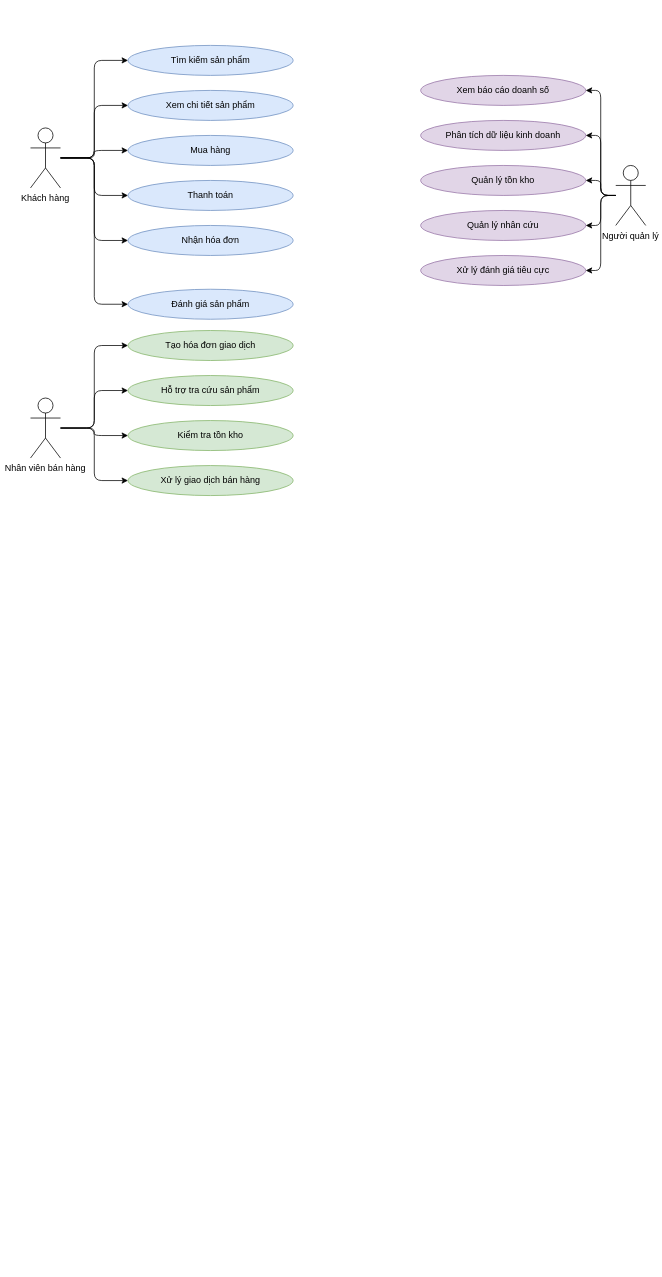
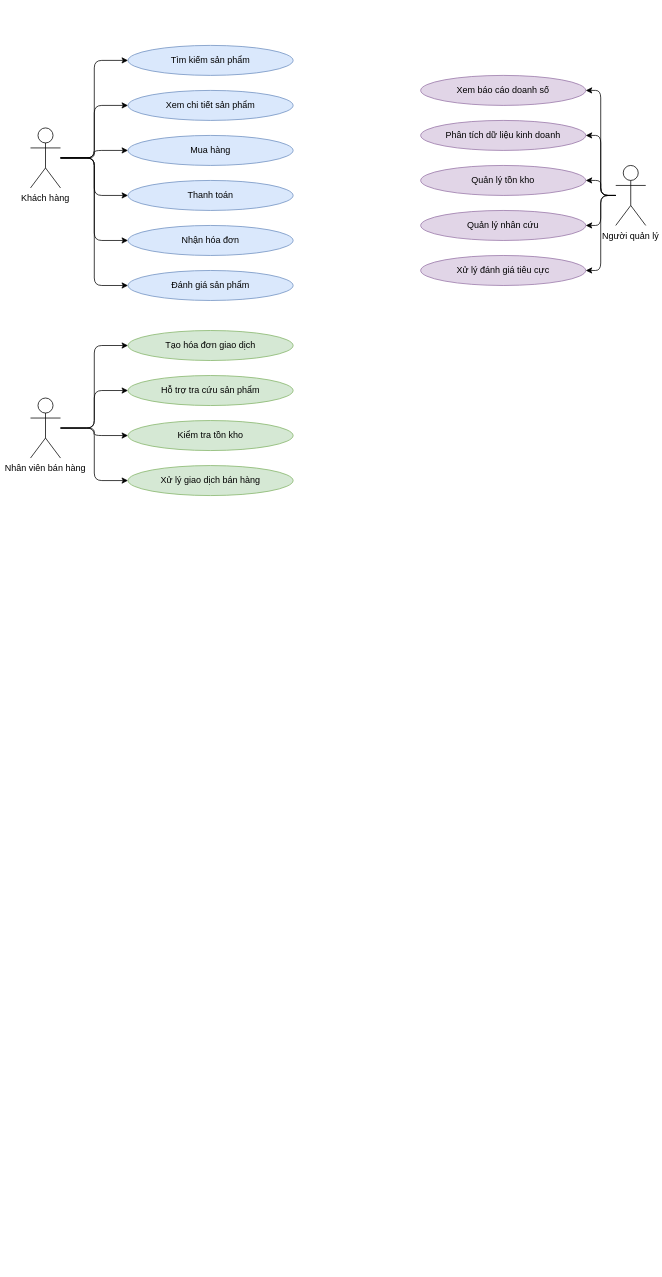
node "Đánh giá sản phẩm": moved (210, 304) -> (210, 285)
